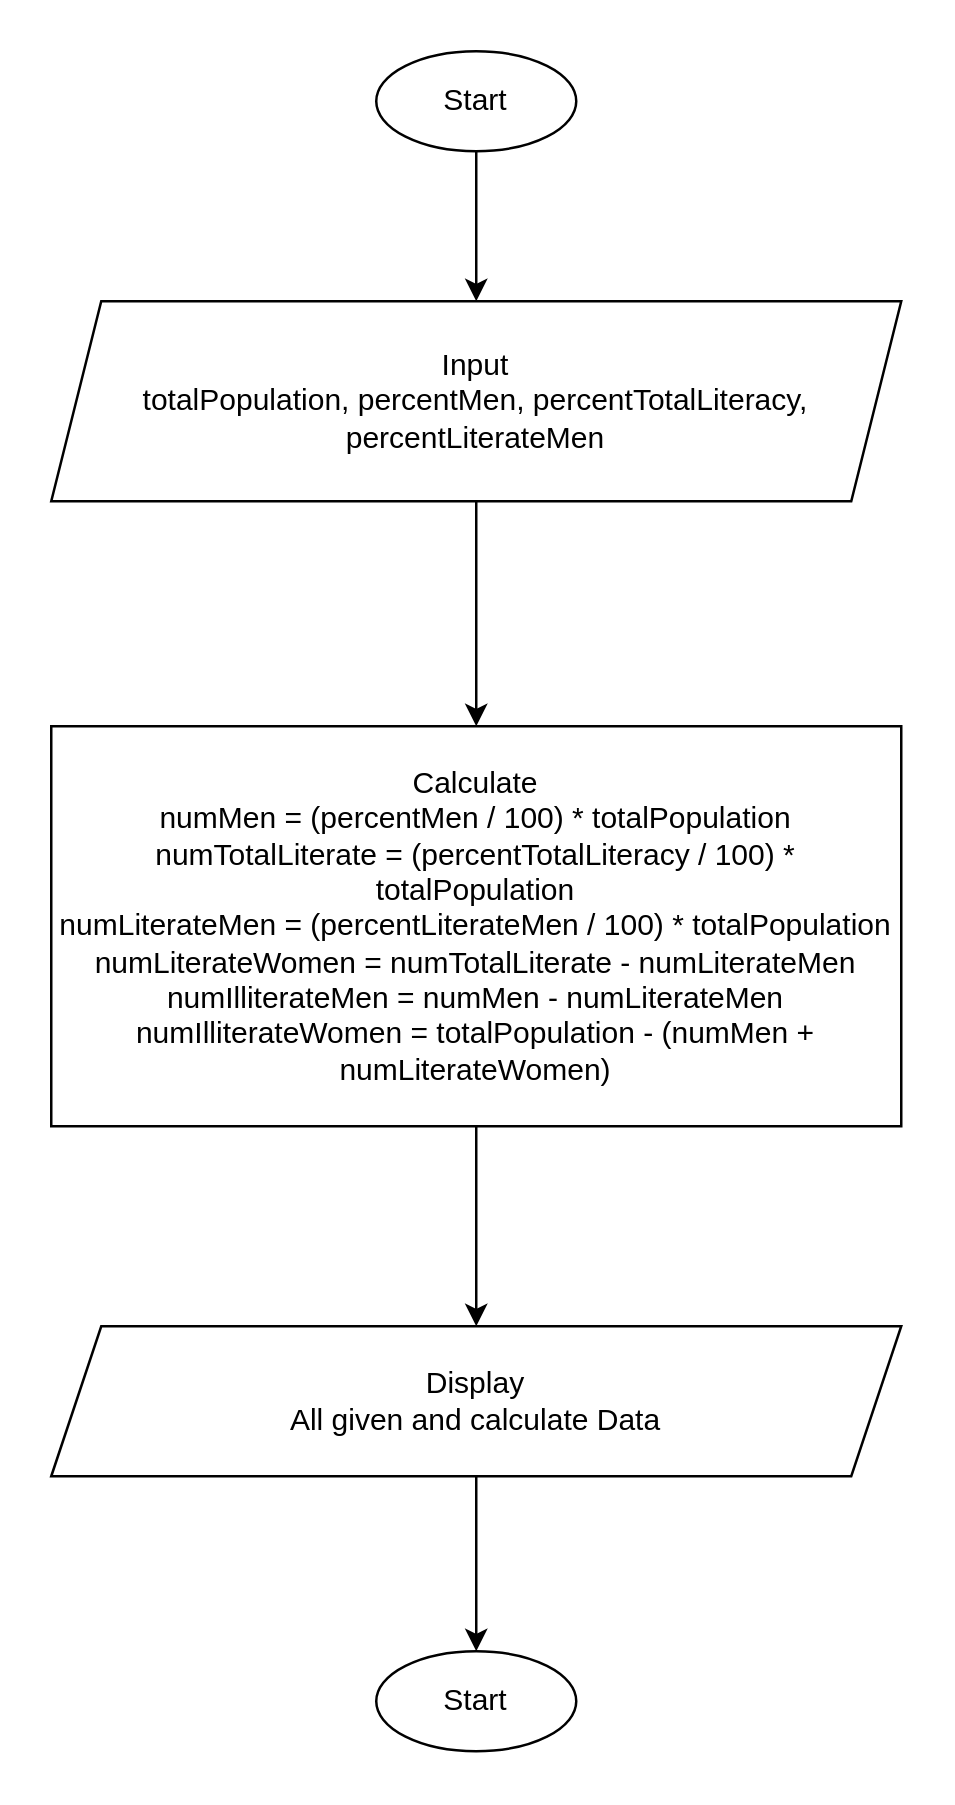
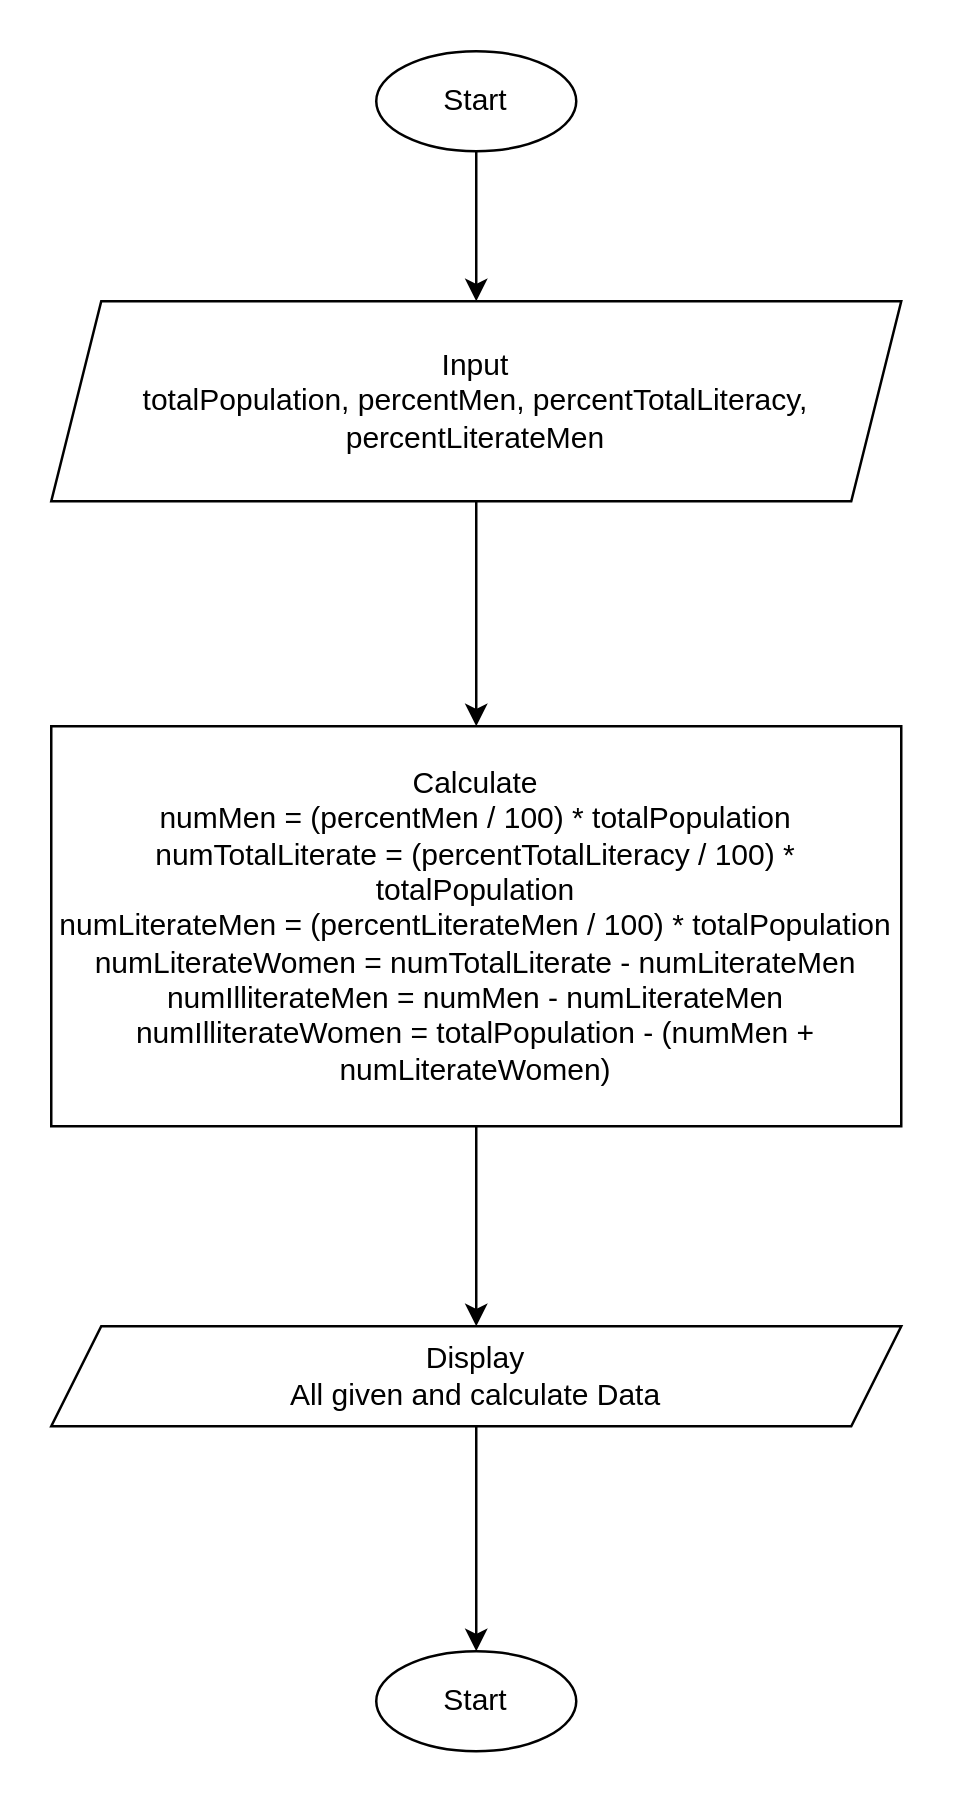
node "Display All given and calculate Data": size 850x150 -> 850x100
